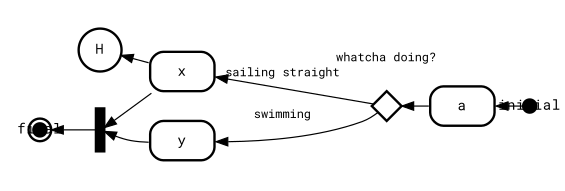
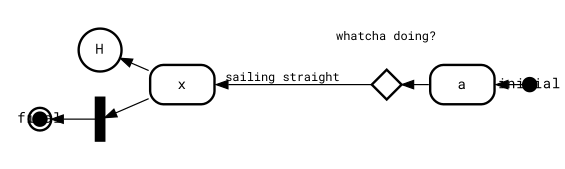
node "y": removed
